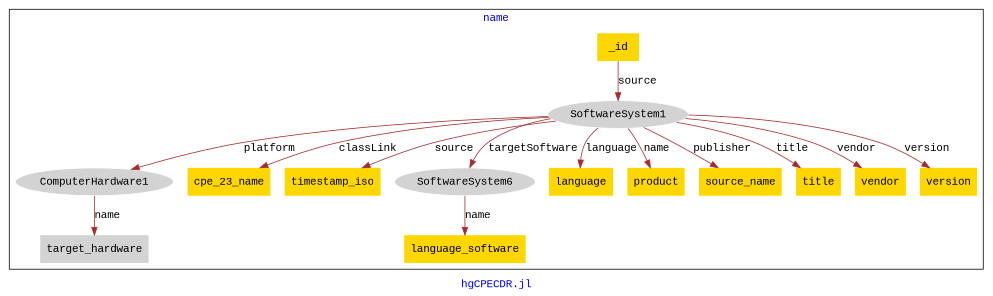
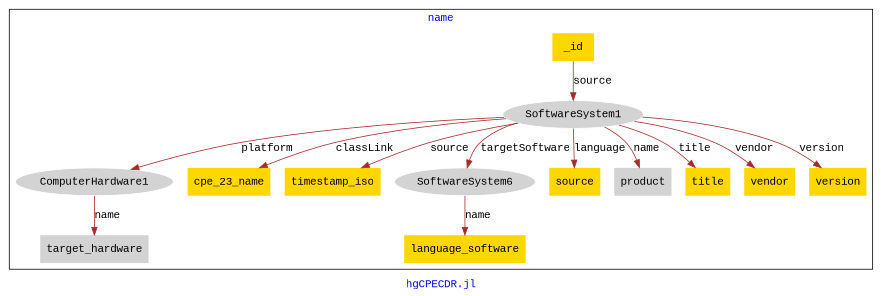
node "language": label "language" -> "source"
node "product": fillcolor gold -> lightgray
node "source_name": removed
